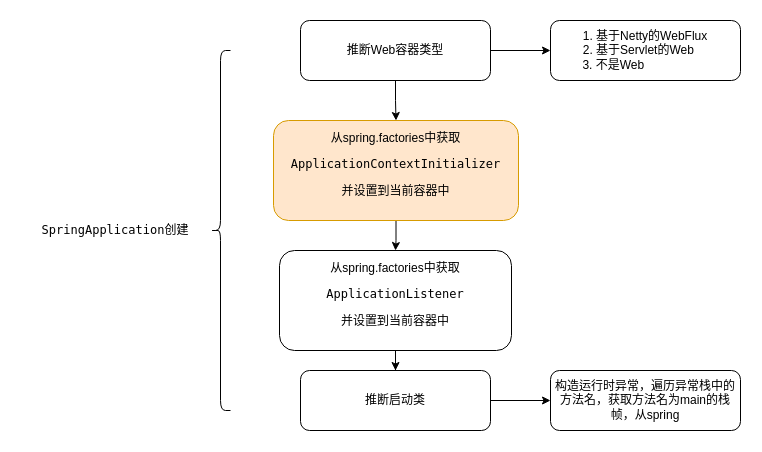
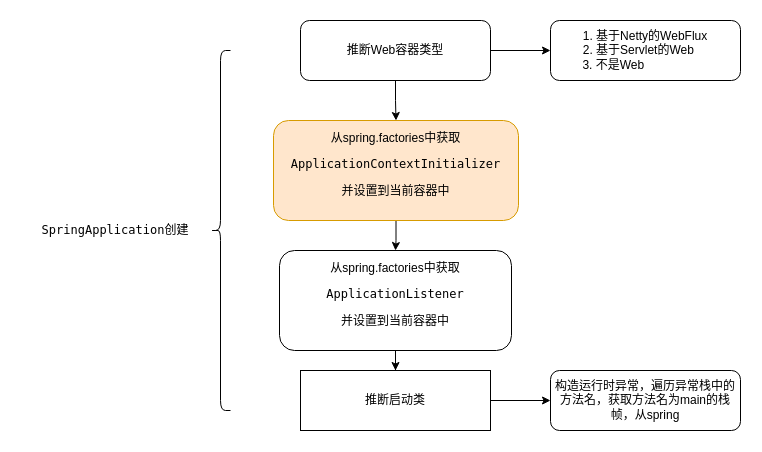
node "推断启动类": shape rounded rectangle -> rectangle
